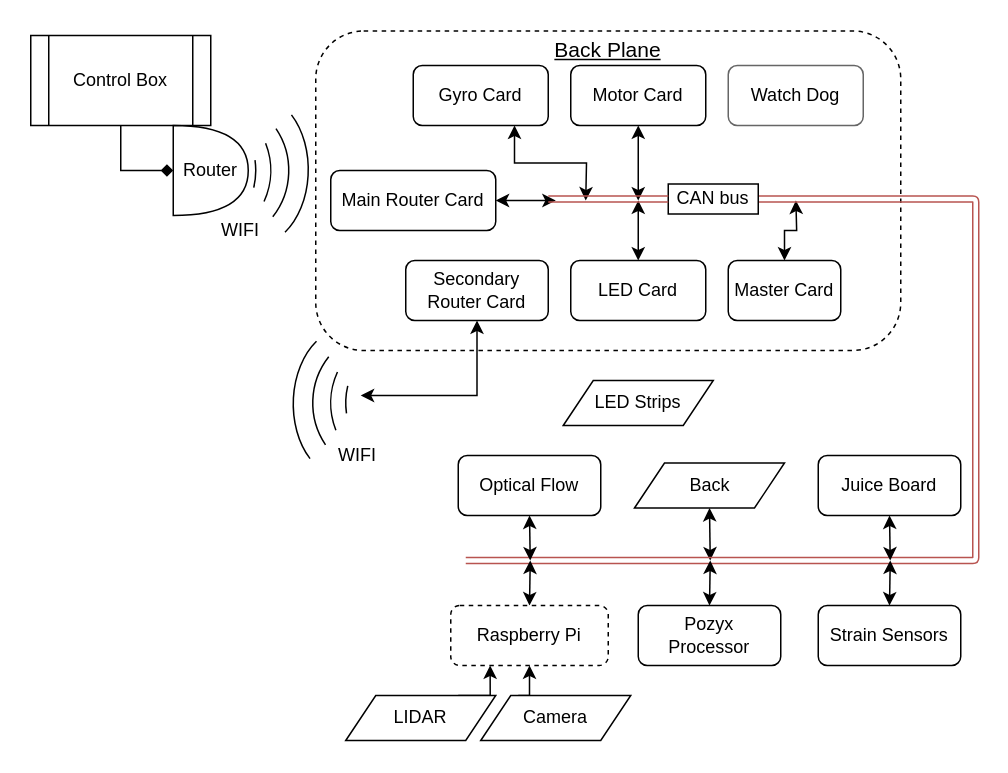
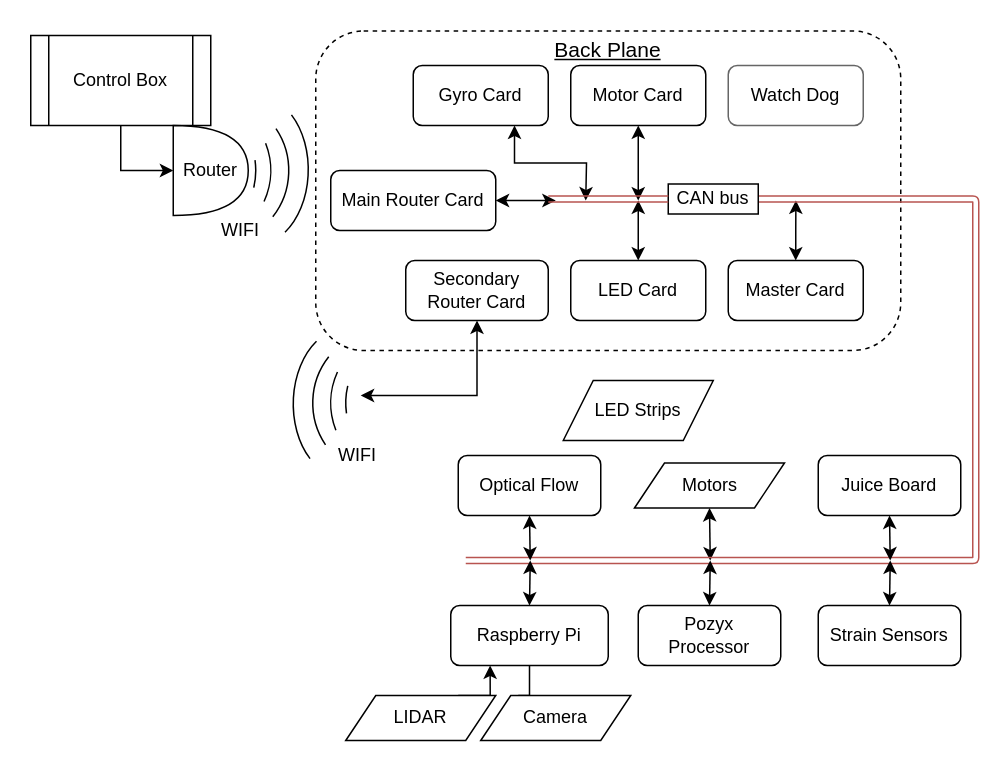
edge "Control Box" -> "Router": arrowhead diamond -> classic
node "Master Card": size 113x60 -> 135x60
node "LED Strips": size 150x45 -> 150x60
node "Back": label "Back" -> "Motors"
node "Raspberry Pi": style dashed -> solid
edge "Camera" -> "Raspberry Pi": arrowhead classic -> none
